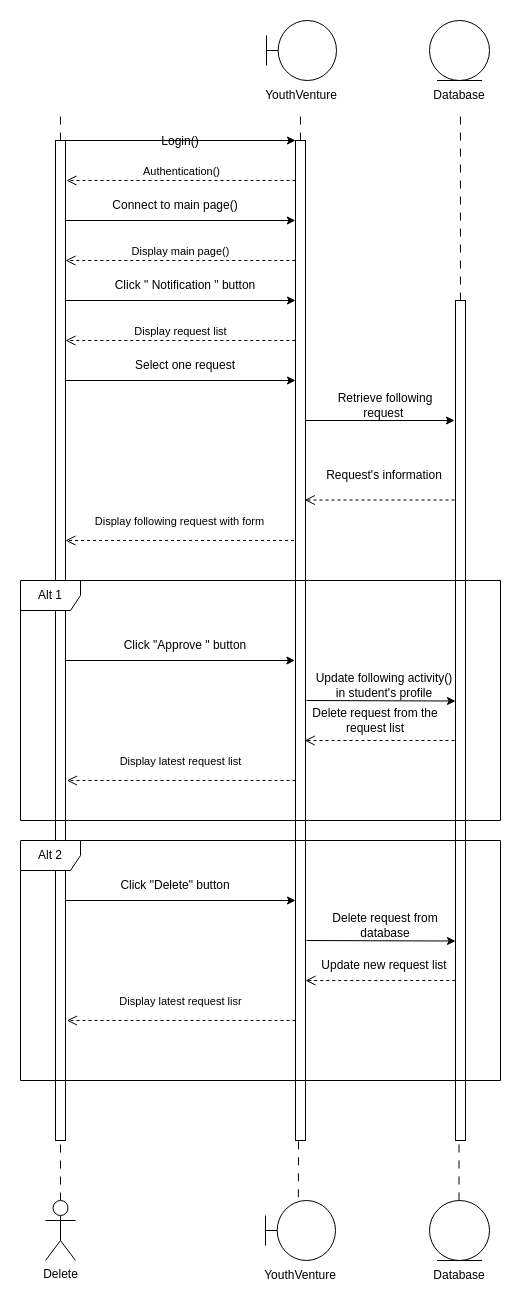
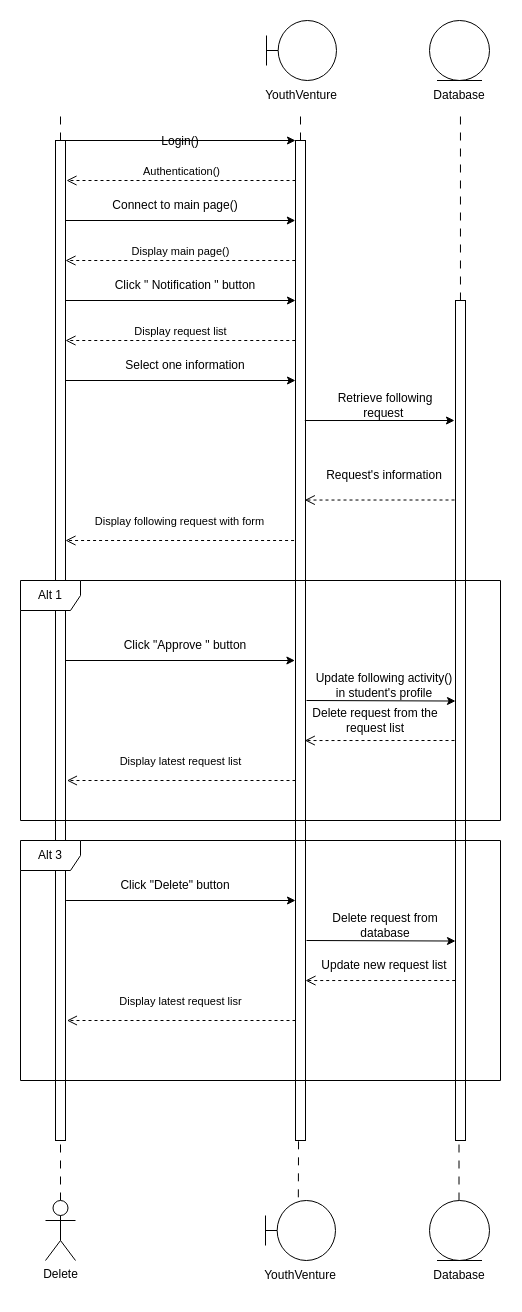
node "Select one request": label "Select one request" -> "Select one information"
node "Alt 2": label "Alt 2" -> "Alt 3"
